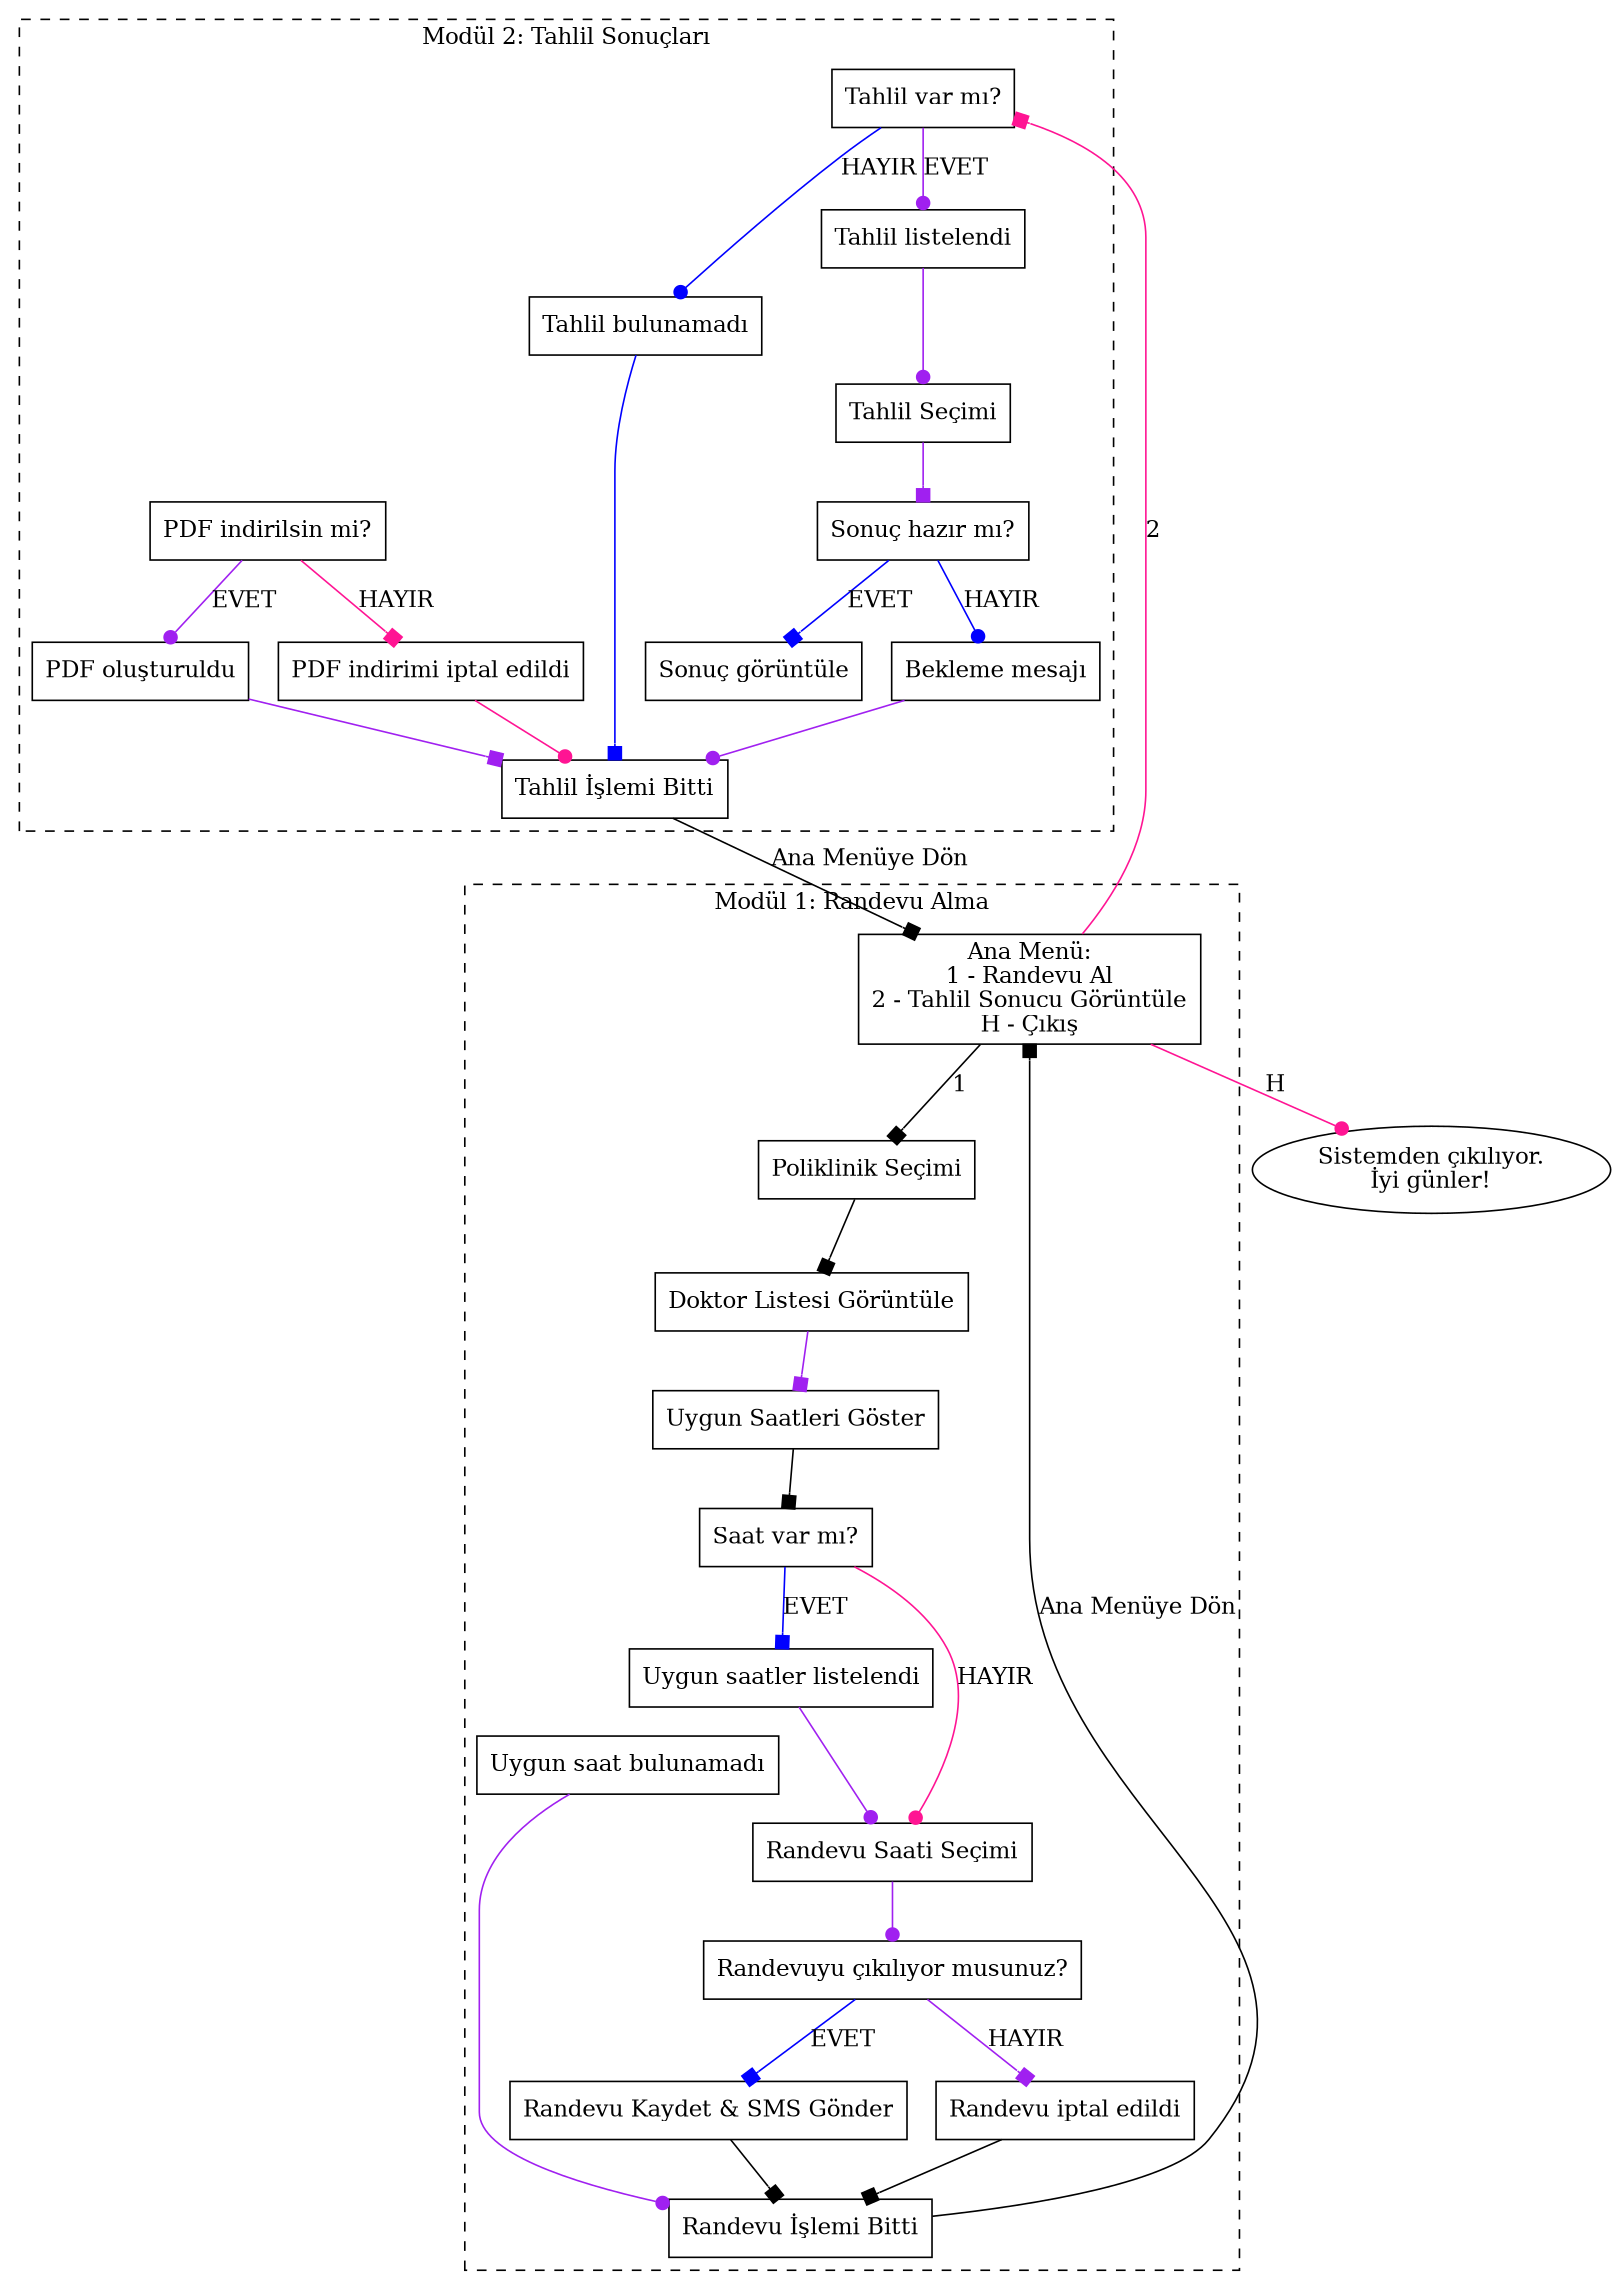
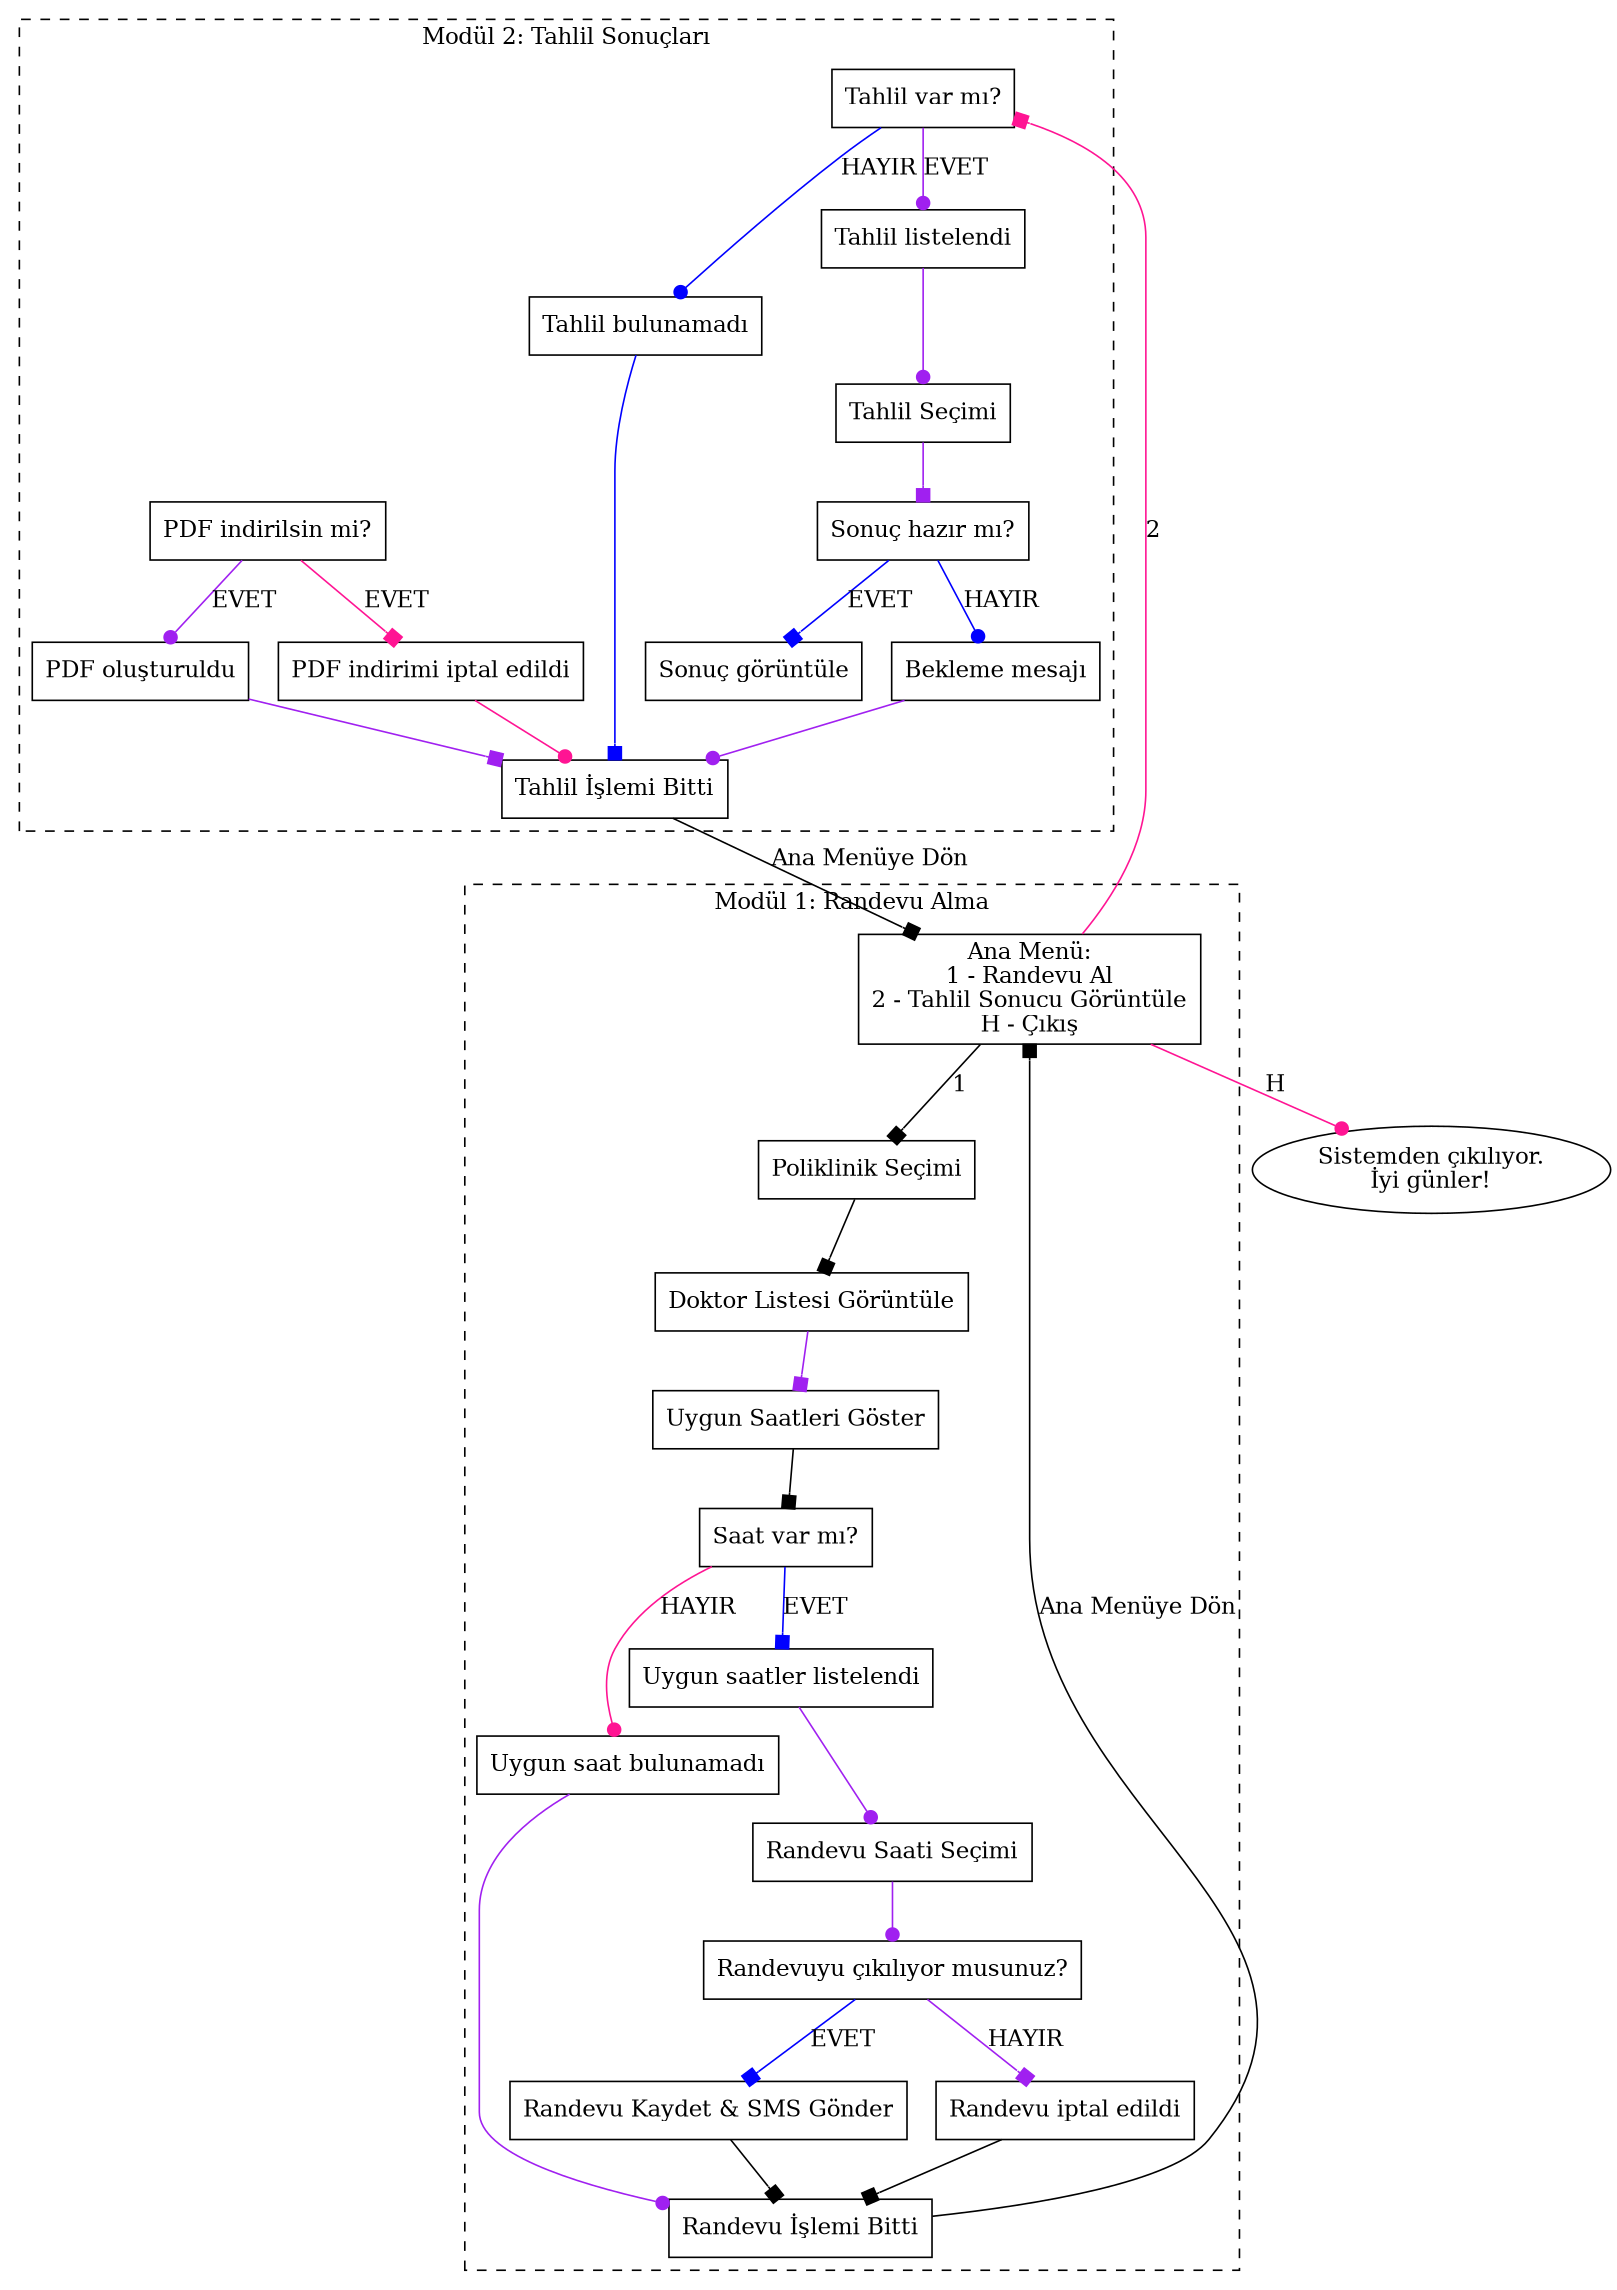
edge "PDF indirilsin mi?" -> "PDF indirimi iptal edildi": label "HAYIR" -> "EVET"
edge "Saat var mı?" -> "Randevu Saati Seçimi": now "Saat var mı?" -> "Uygun saat bulunamadı"
